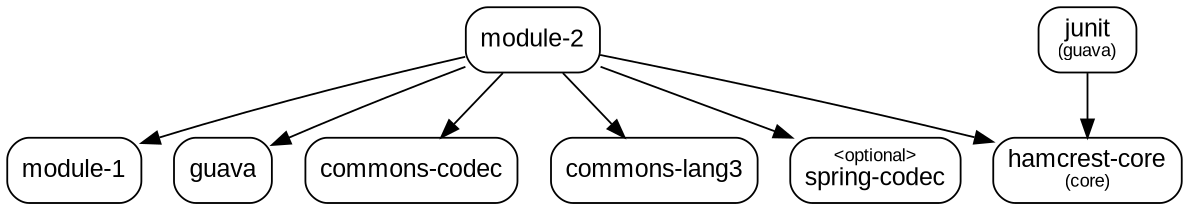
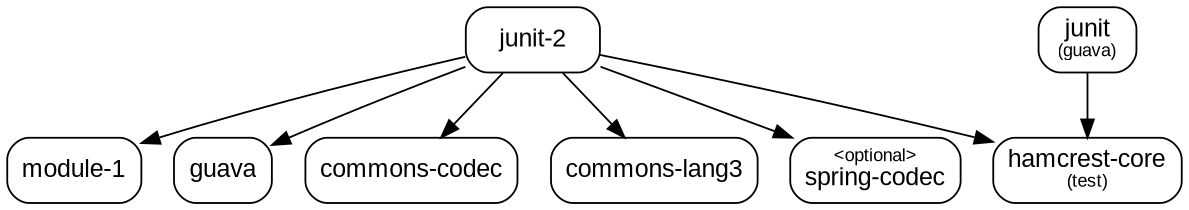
node "module-2": label "module-2" -> "junit-2"
node "hamcrest-core": text "(core)" -> "(test)"
